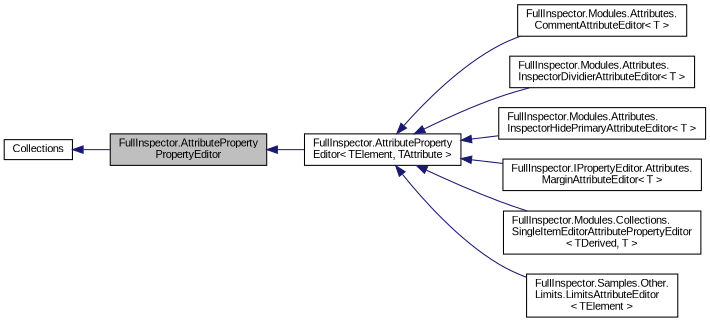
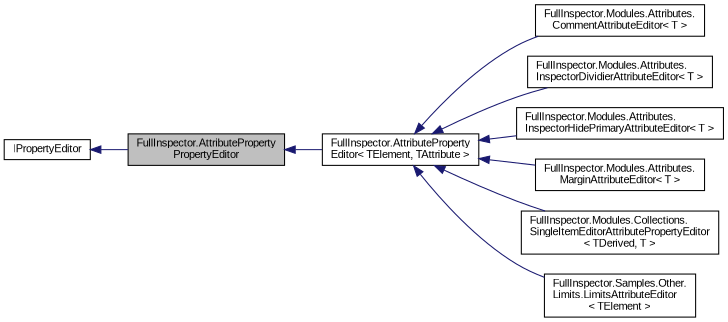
node "Collections": label "Collections" -> "IPropertyEditor"
node "FullInspector.IPropertyEditor.Attributes. MarginAttributeEditor< T >": label "FullInspector.IPropertyEditor.Attributes. MarginAttributeEditor< T >" -> "FullInspector.Modules.Attributes. MarginAttributeEditor< T >"
